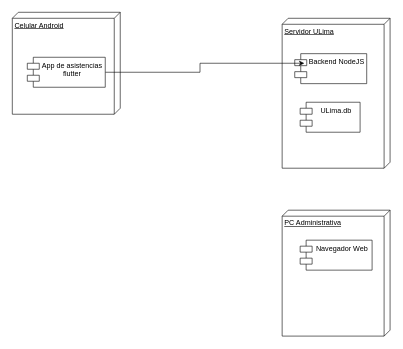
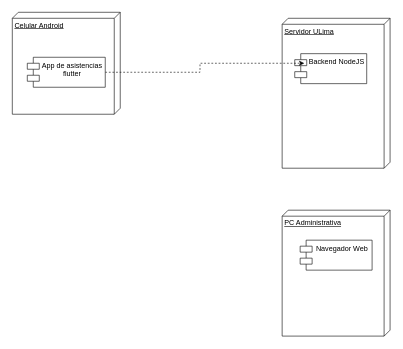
edge "App de asistencias flutter" -> "Backend NodeJS": style solid -> dashed
node "ULima.db": removed
